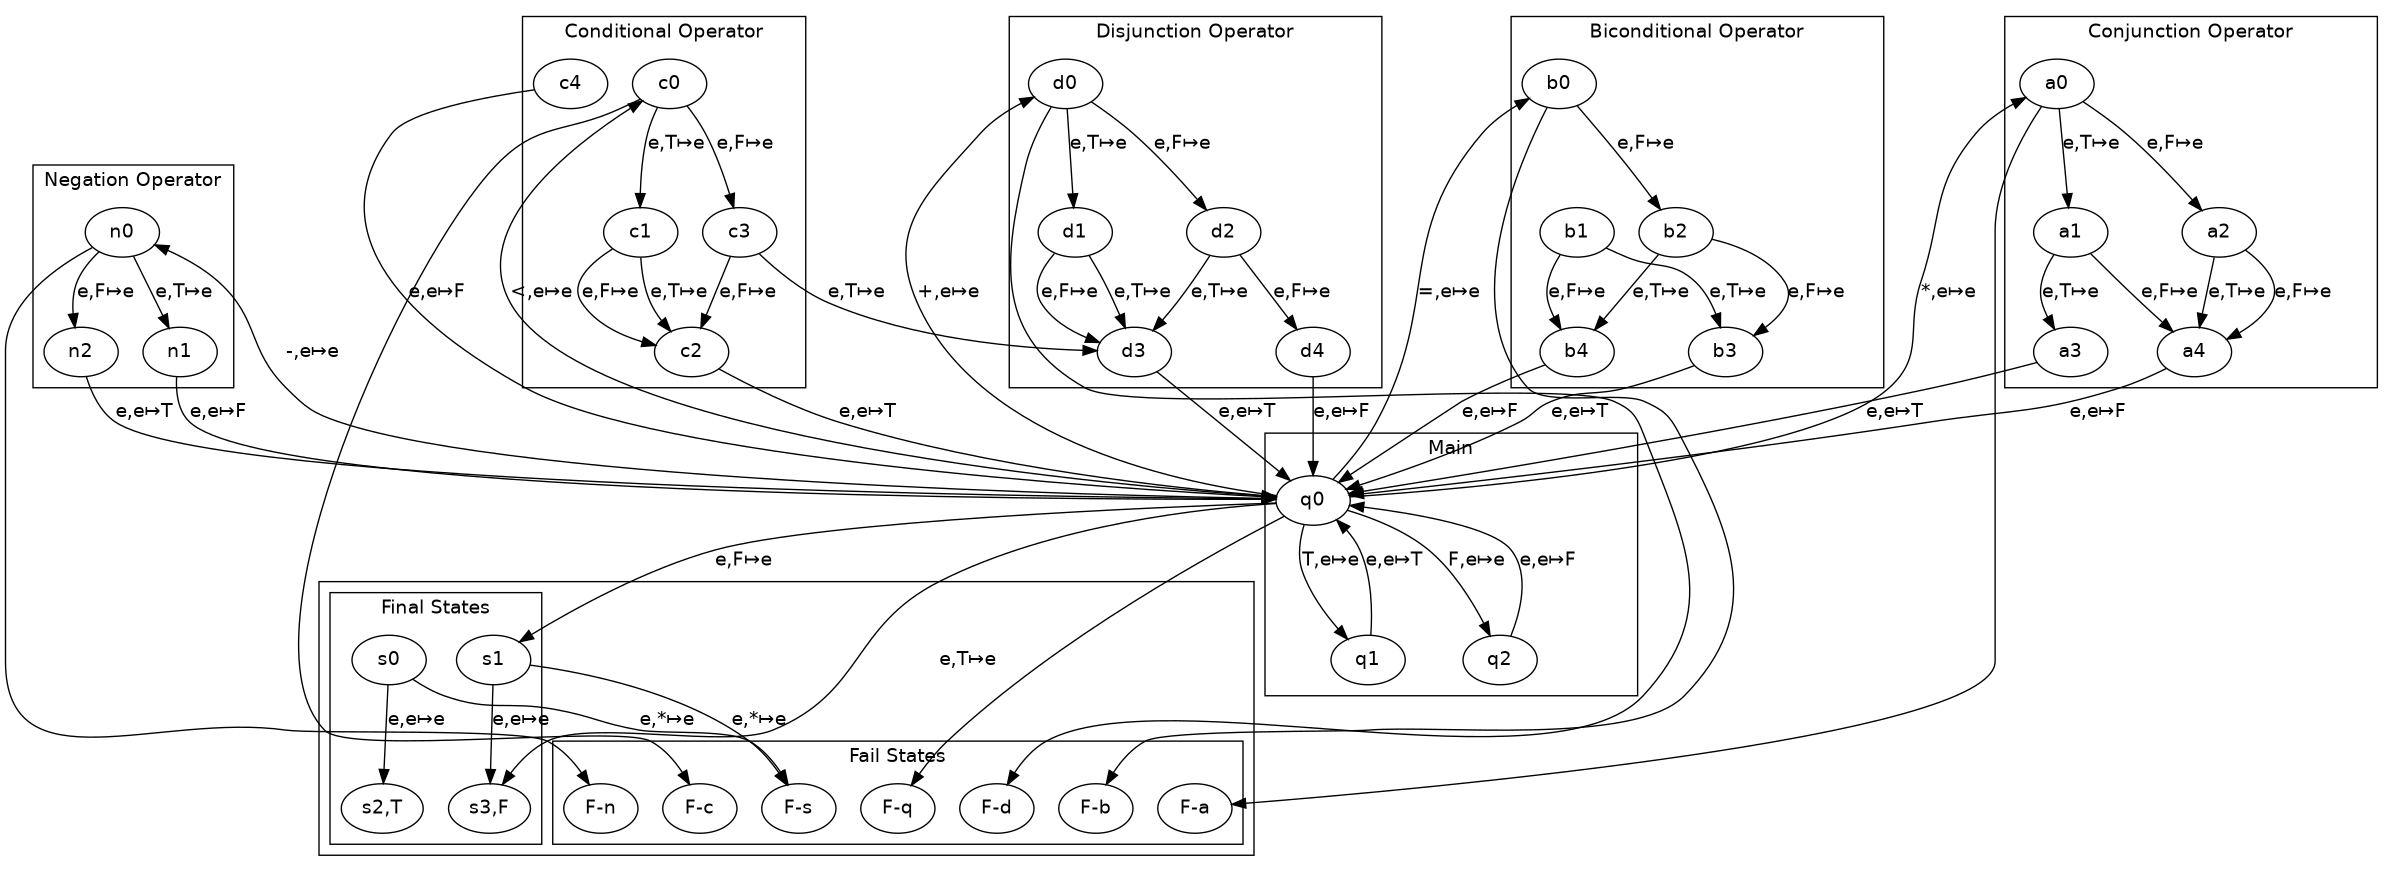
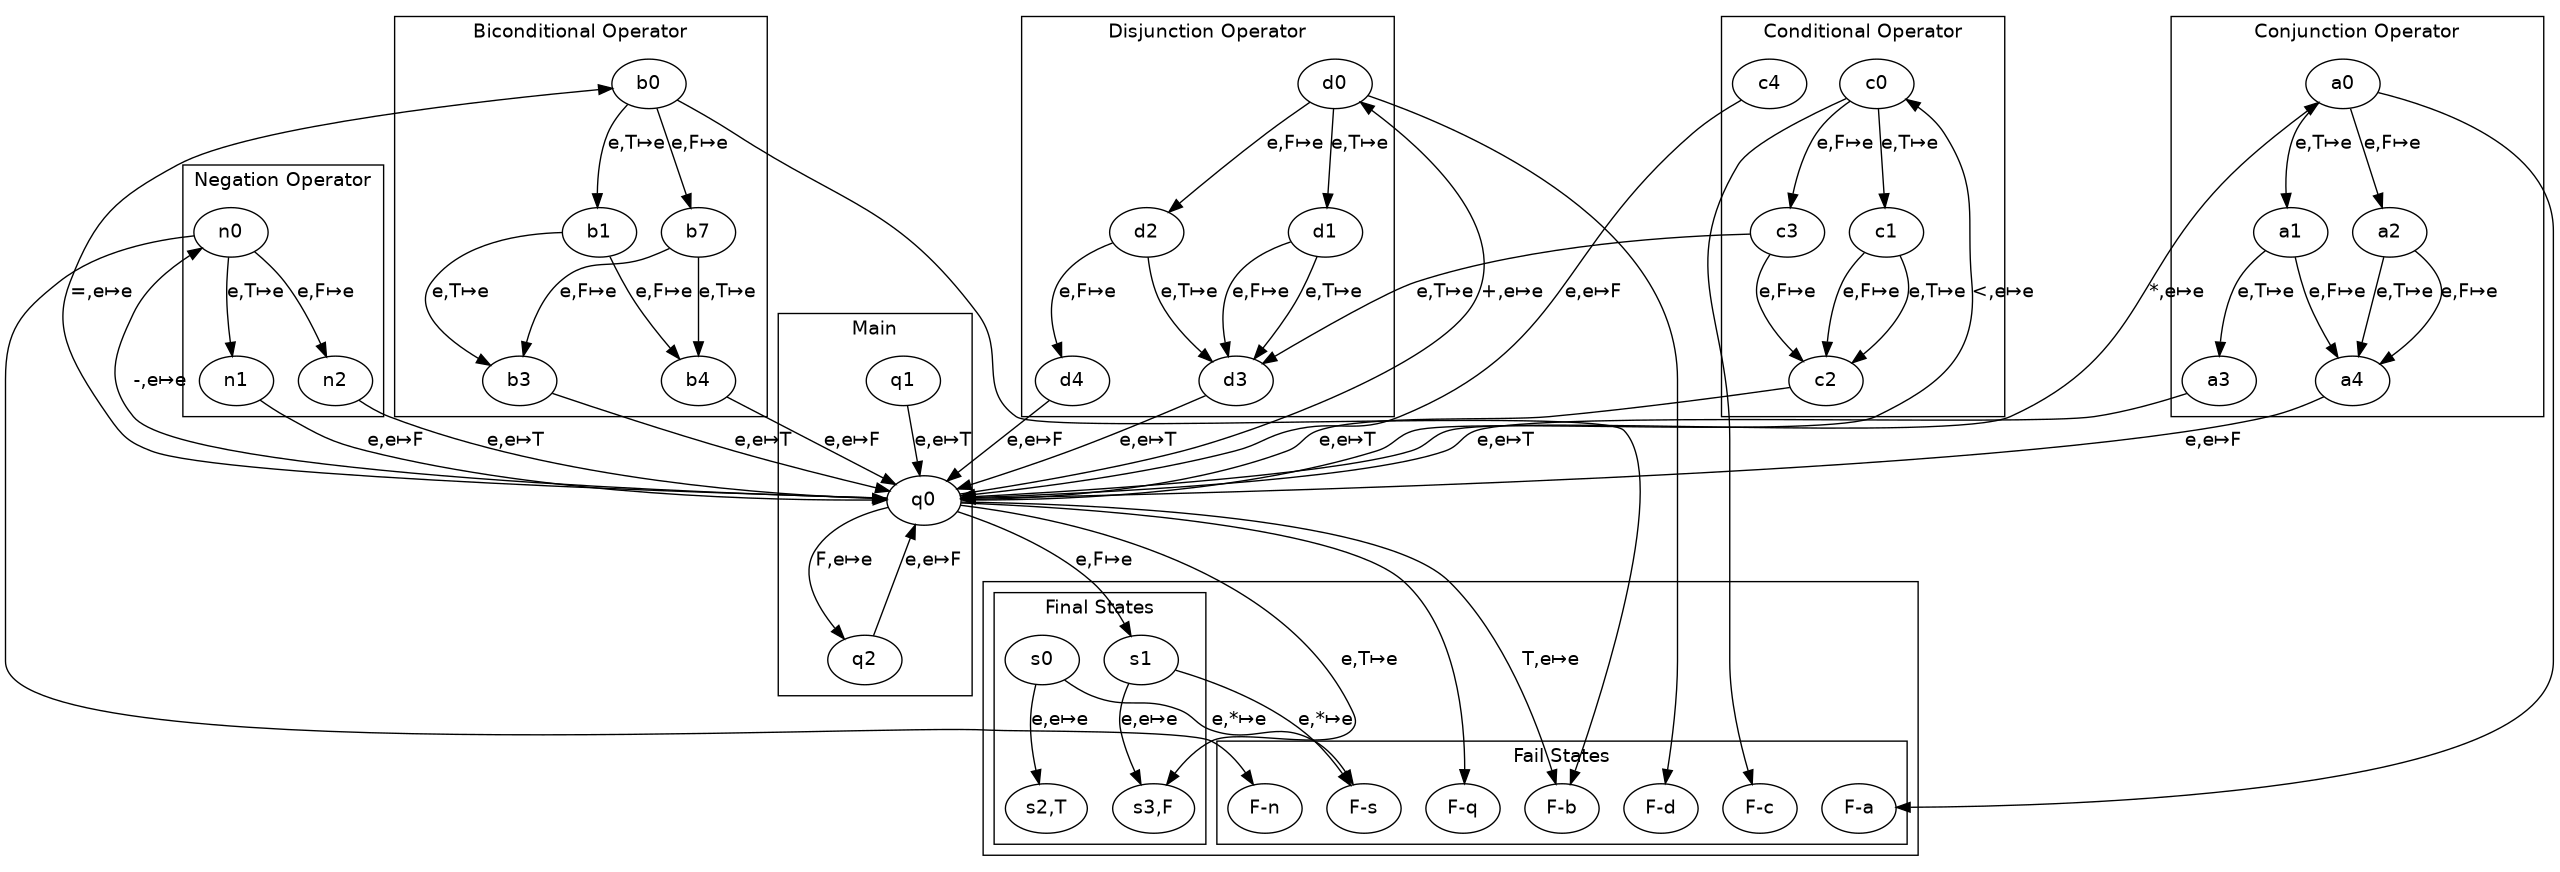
edge "b0" -> "b1": added, label "e,T↦e"
node "b2": label "b2" -> "b7"
edge "q0" -> "q1": now "q0" -> "F-b"
